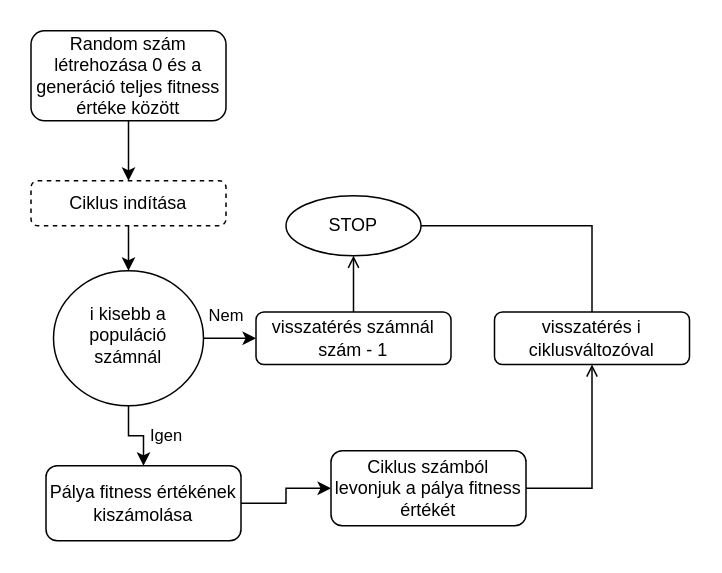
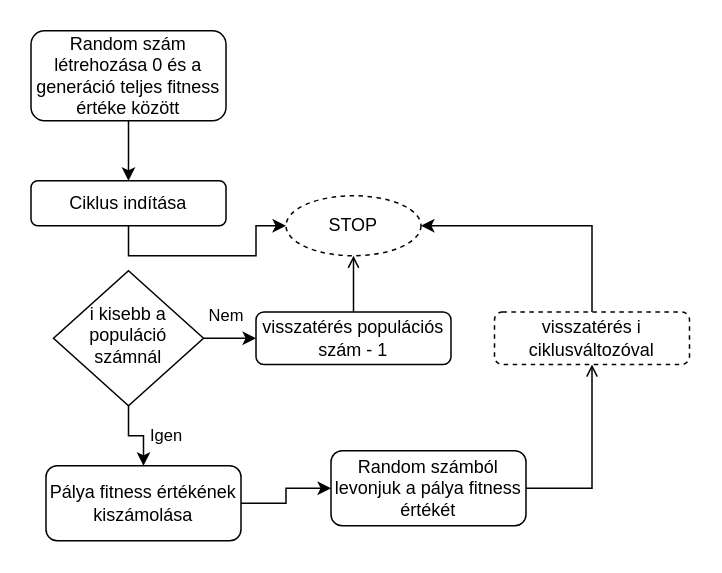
node "Ciklus indítása": style dashed -> solid
node "STOP": style solid -> dashed
edge "STOP" -- "visszatérés i ciklusváltozóval": arrowhead none -> classic
edge "Ciklus indítása" -> "i kisebb a populáció számnál": now "Ciklus indítása" -> "STOP"
node "i kisebb a populáció számnál": shape ellipse -> diamond
node "visszatérés számnál szám - 1": label "visszatérés számnál szám - 1" -> "visszatérés populációs szám - 1"
node "visszatérés i ciklusváltozóval": style solid -> dashed
node "Ciklus számból levonjuk a pálya fitness értékét": label "Ciklus számból levonjuk a pálya fitness értékét" -> "Random számból levonjuk a pálya fitness értékét"
